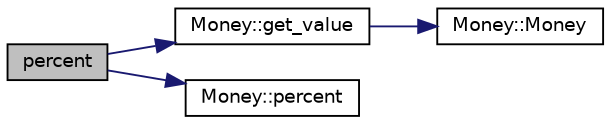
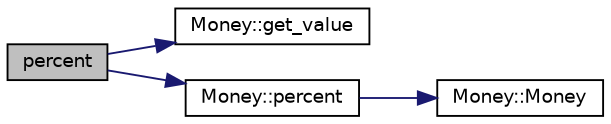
edge "Money::get_value" -> "Money::Money": now "Money::percent" -> "Money::Money"
